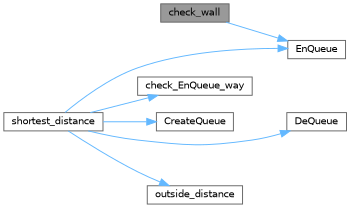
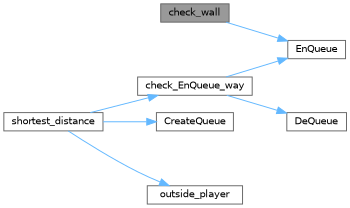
edge "shortest_distance" -> "EnQueue": now "check_EnQueue_way" -> "EnQueue"
edge "shortest_distance" -> "DeQueue": now "check_EnQueue_way" -> "DeQueue"
node "outside_distance": label "outside_distance" -> "outside_player"
